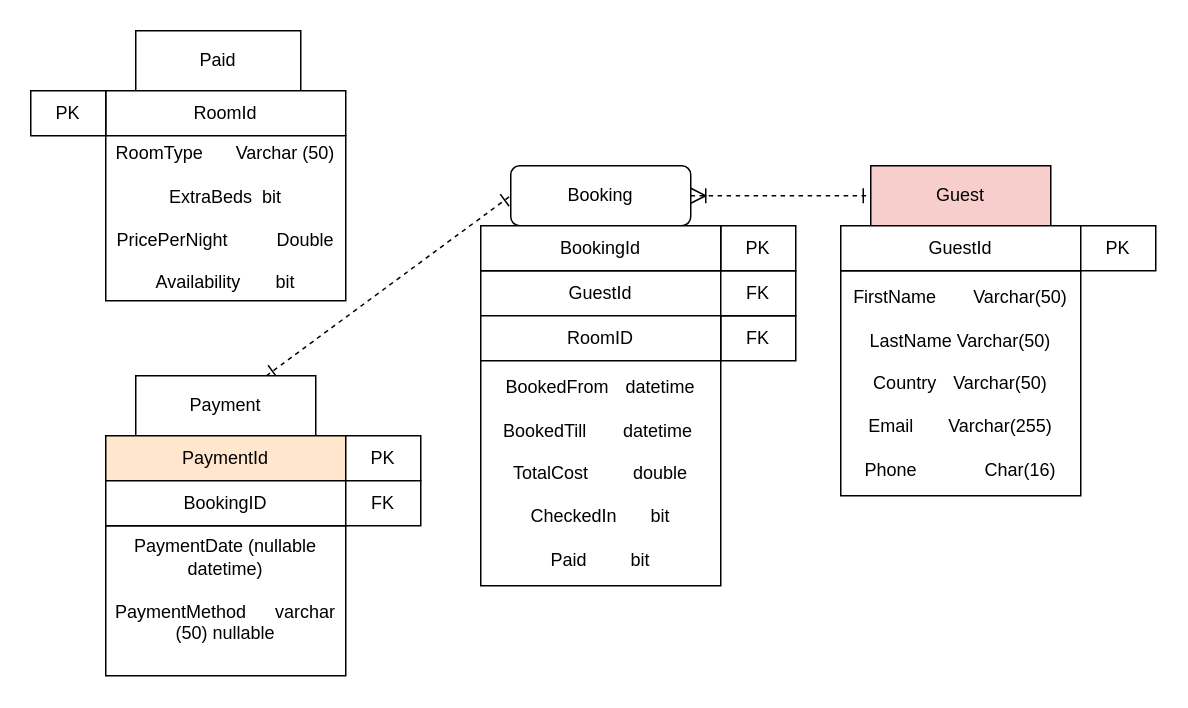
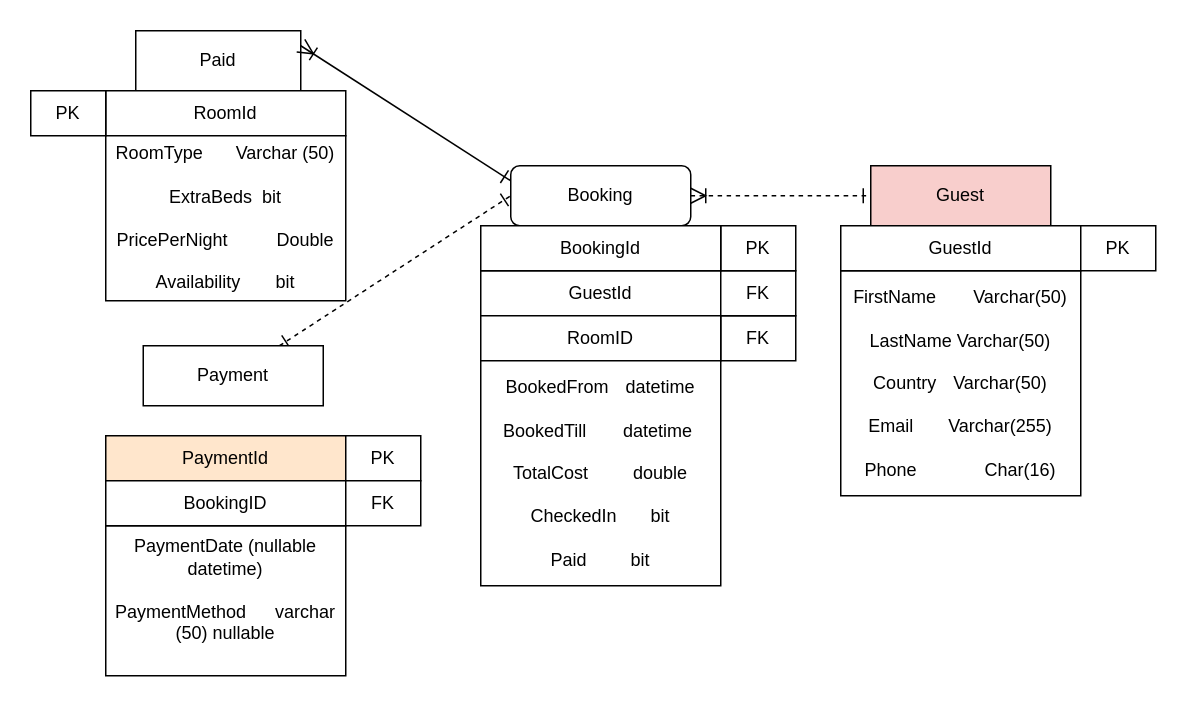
edge "Paid" -- "Booking": added
node "Payment": moved (226, 406) -> (233, 376)
